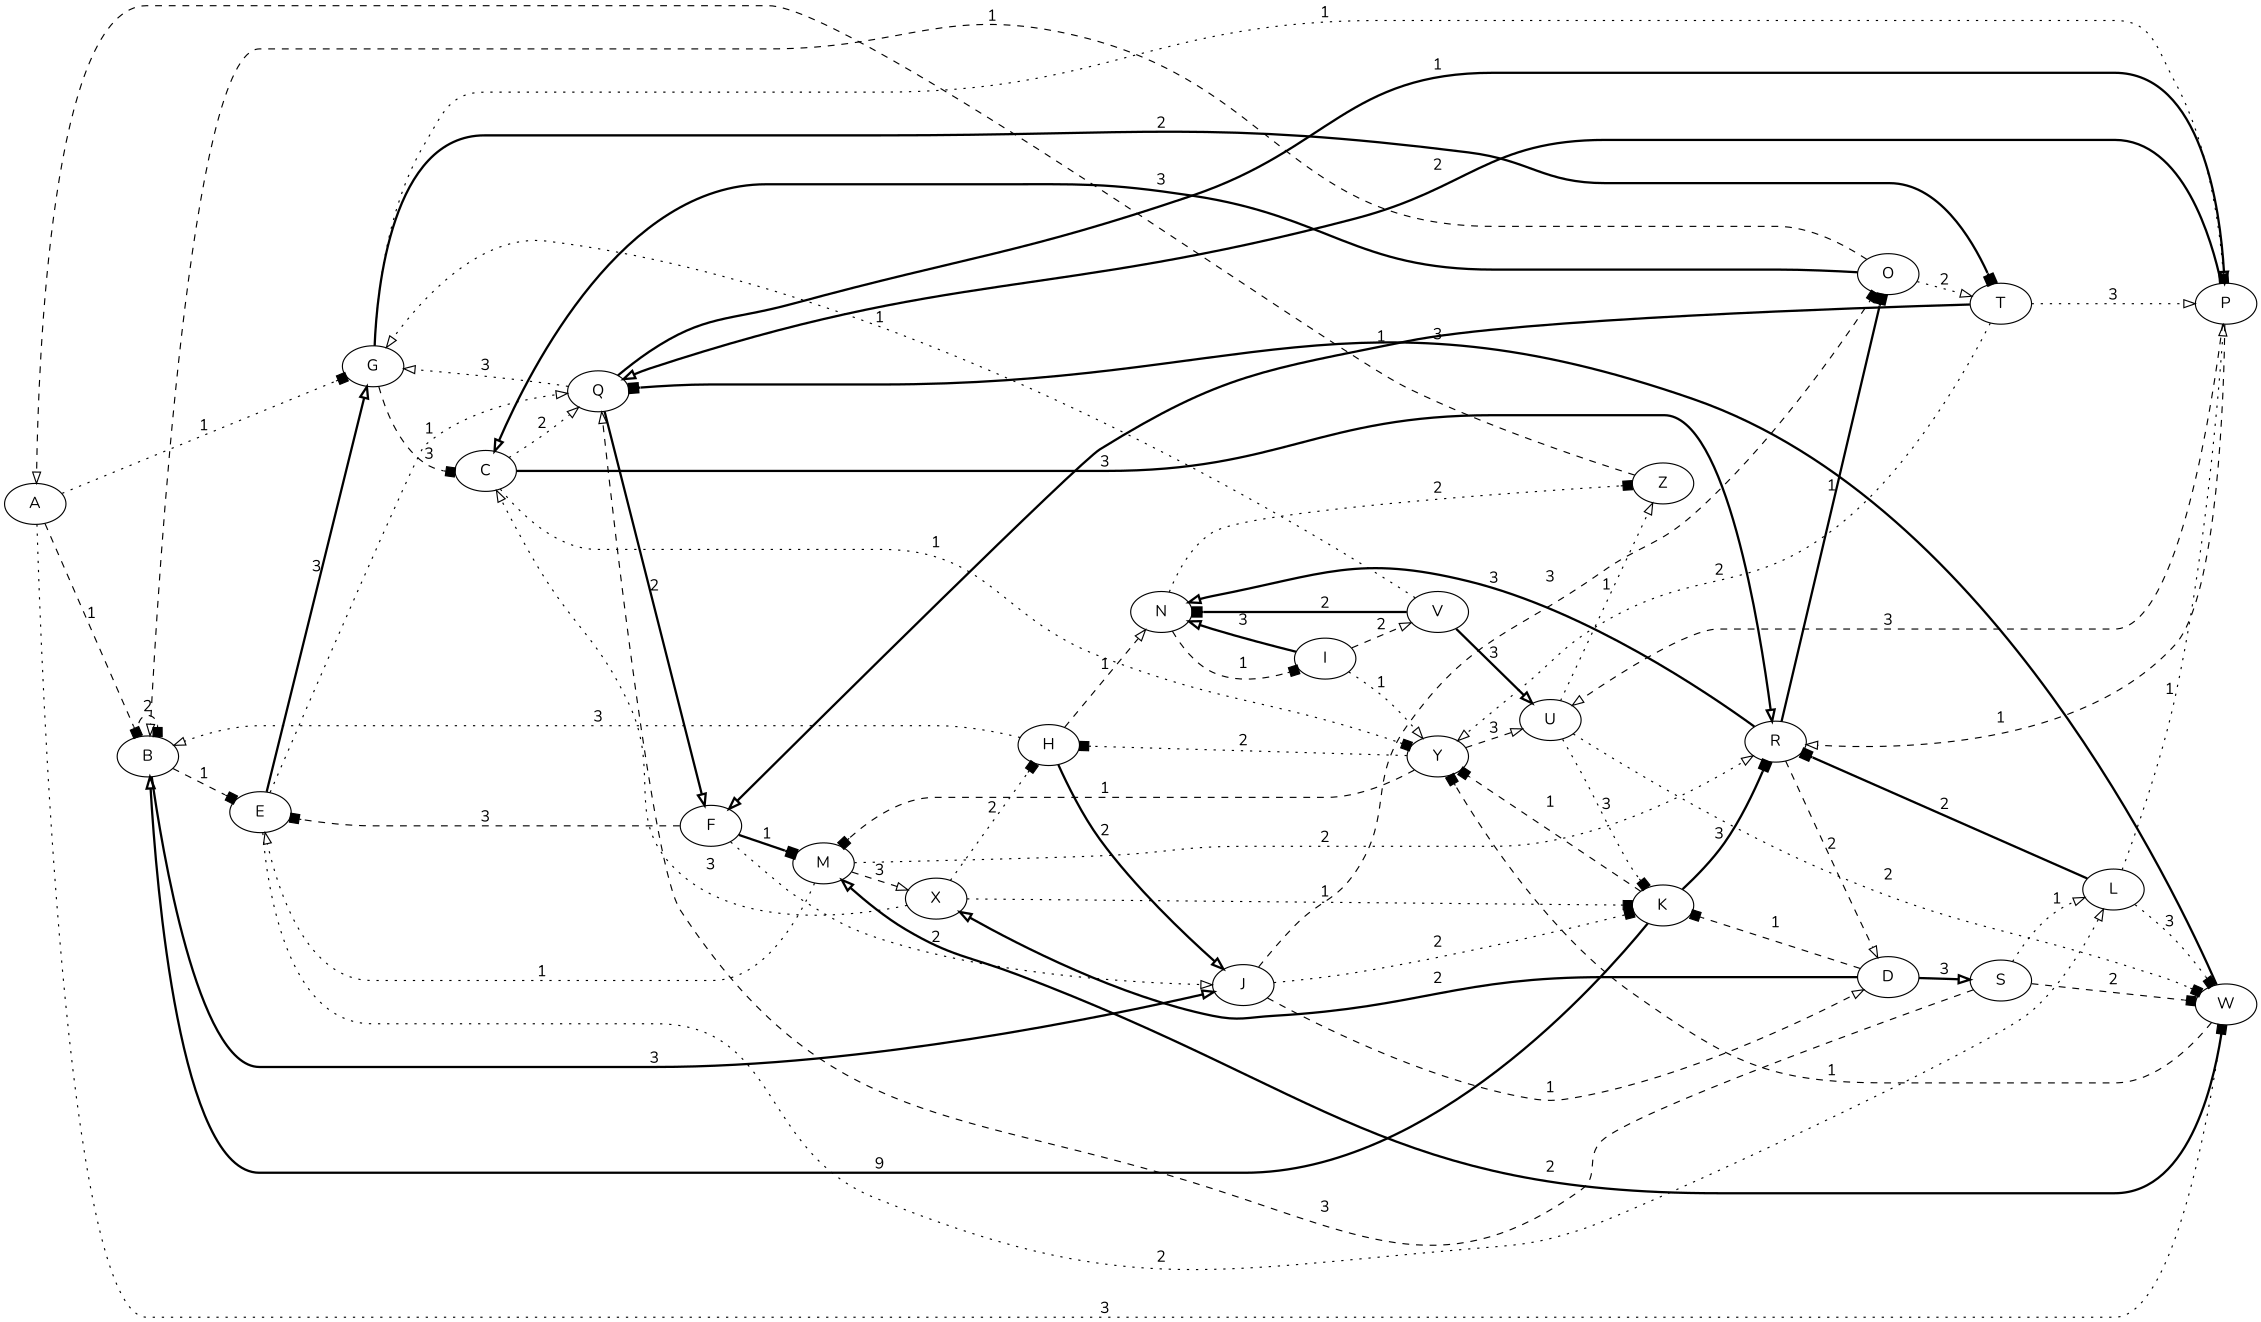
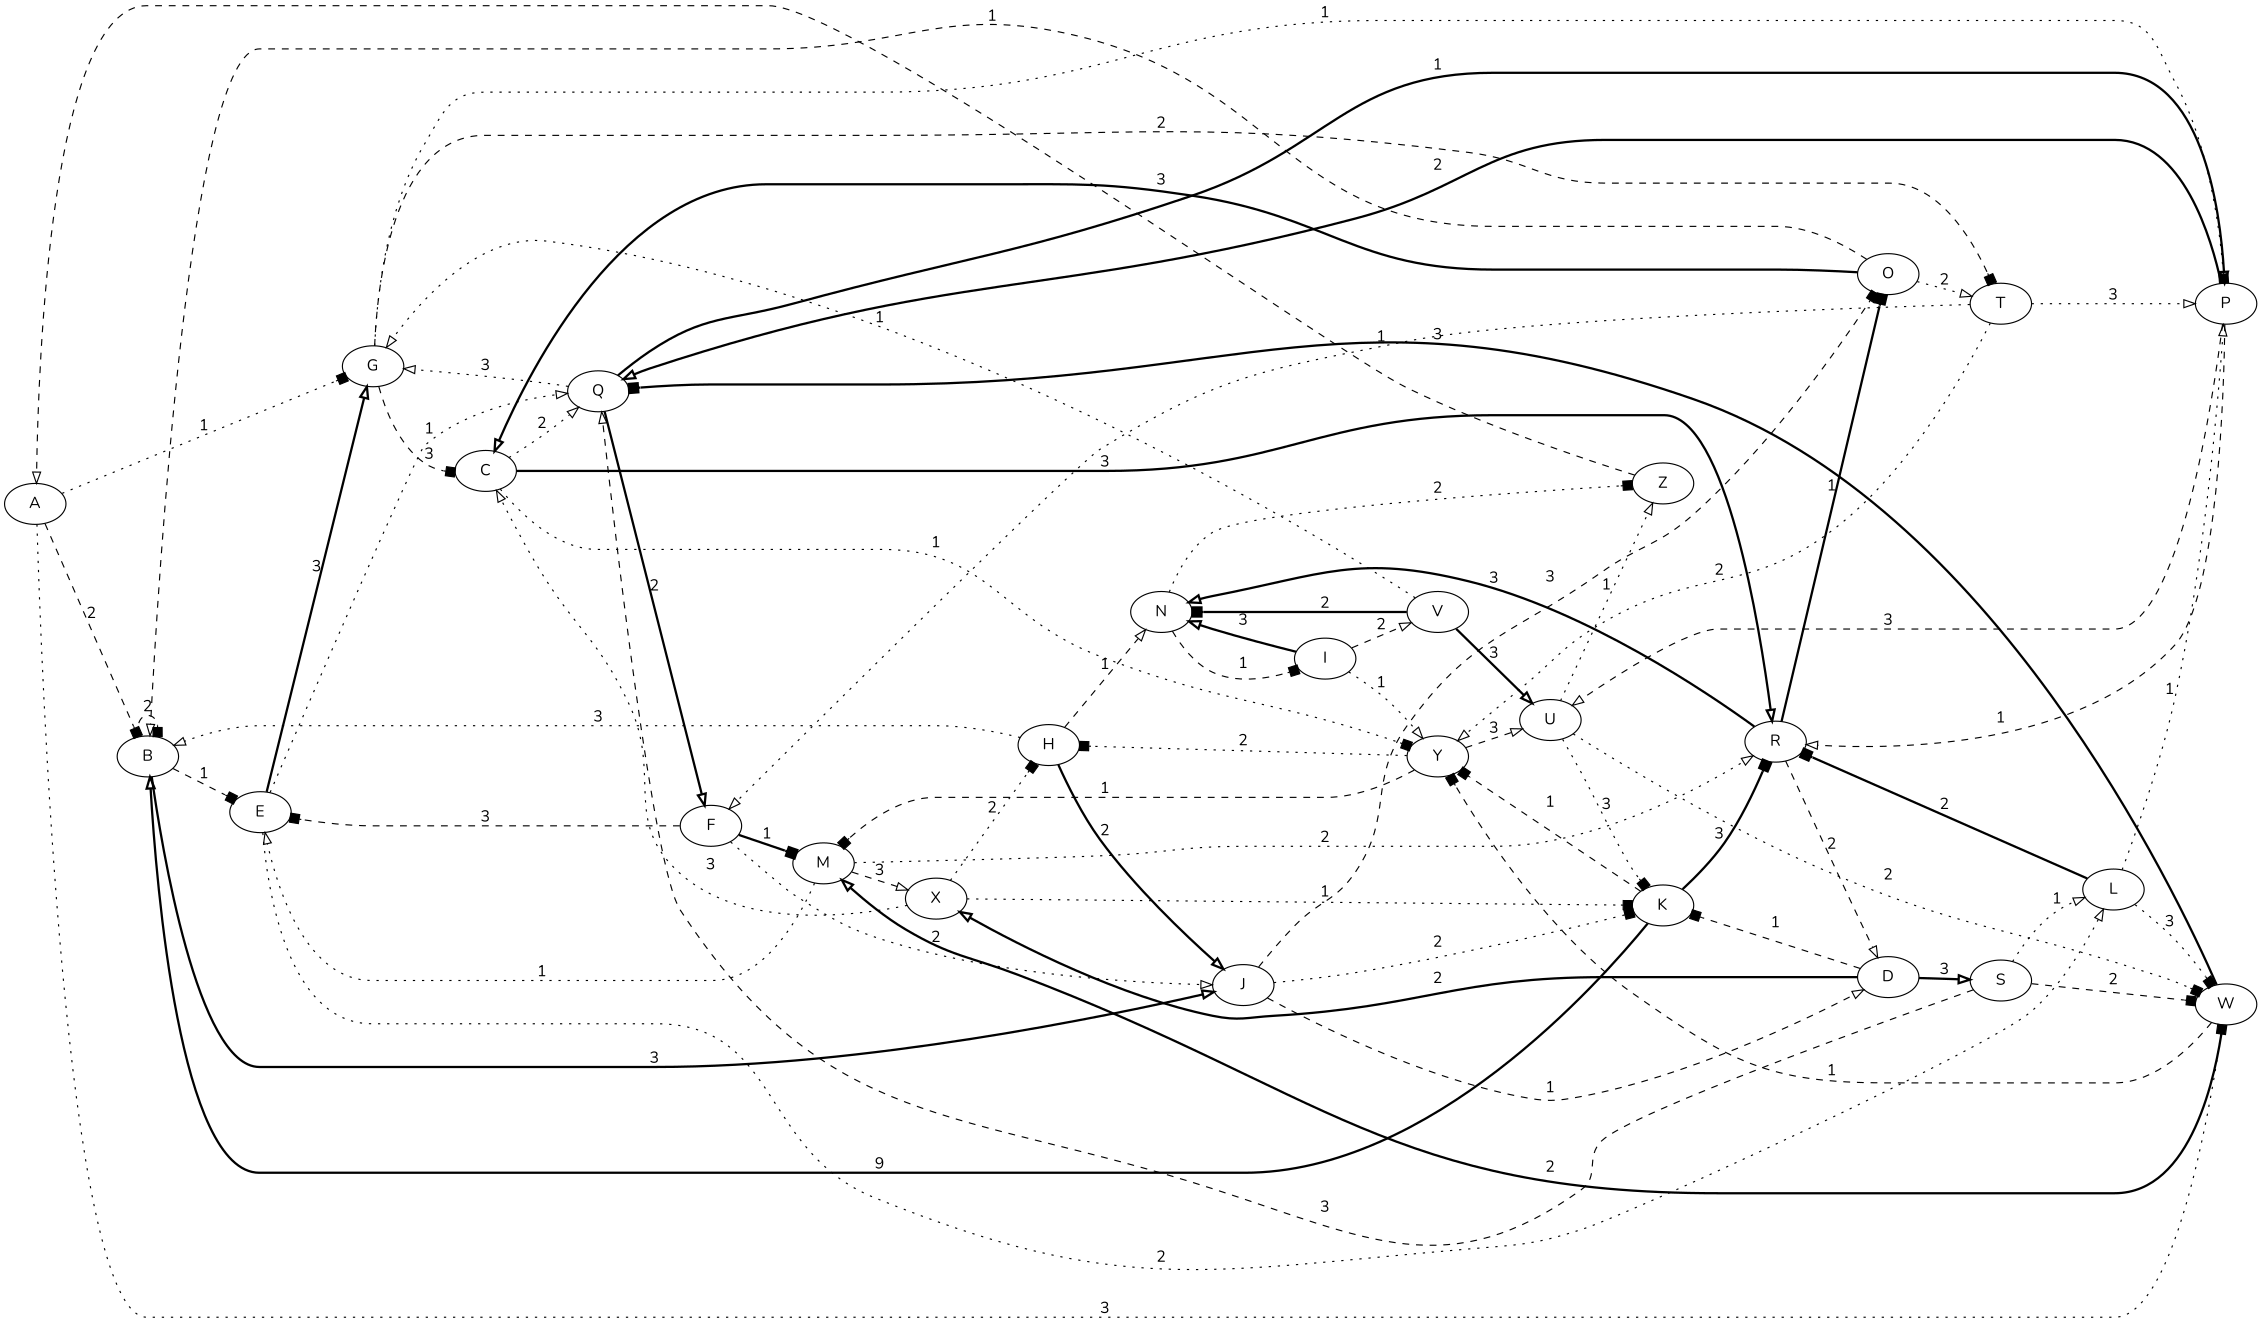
edge "G" -> "T": style bold -> dashed
edge "T" -> "F": style bold -> dotted
edge "A" -> "B": label "1" -> "2"
